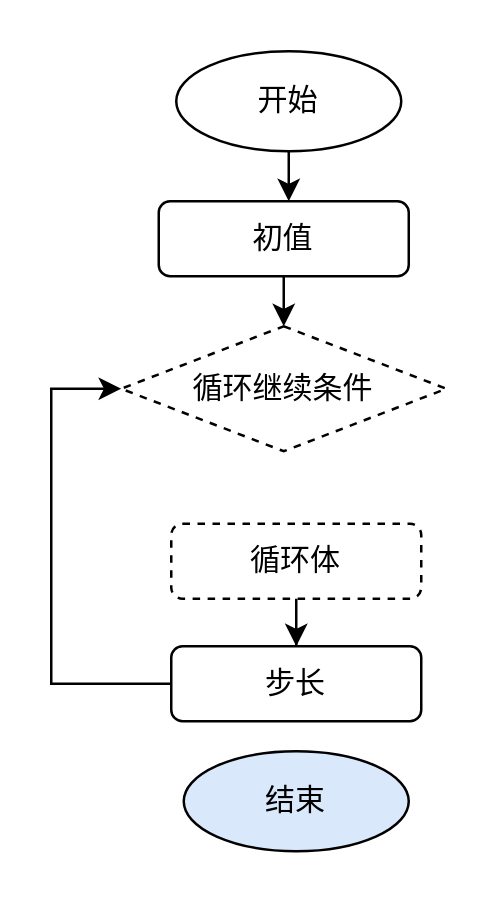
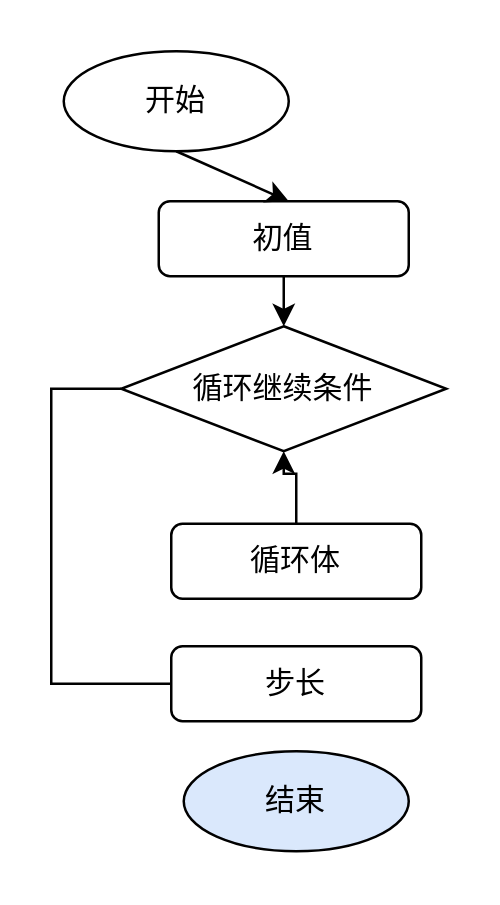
node "开始": moved (289, 101) -> (176, 101)
edge "步长" -> "循环继续条件": arrowhead classic -> none
node "循环继续条件": style dashed -> solid
node "循环体": style dashed -> solid
edge "循环体" -> "步长": now "循环体" -> "循环继续条件"
